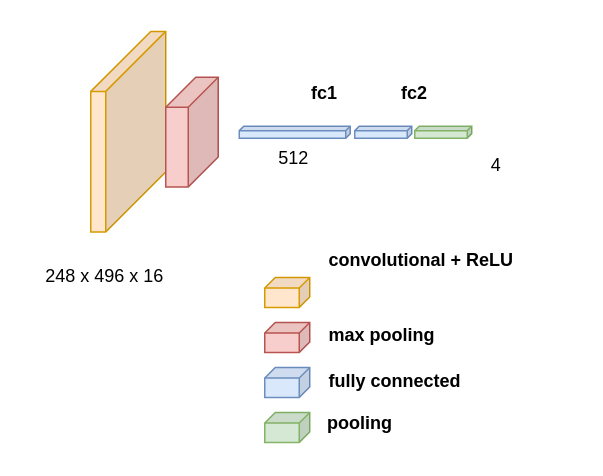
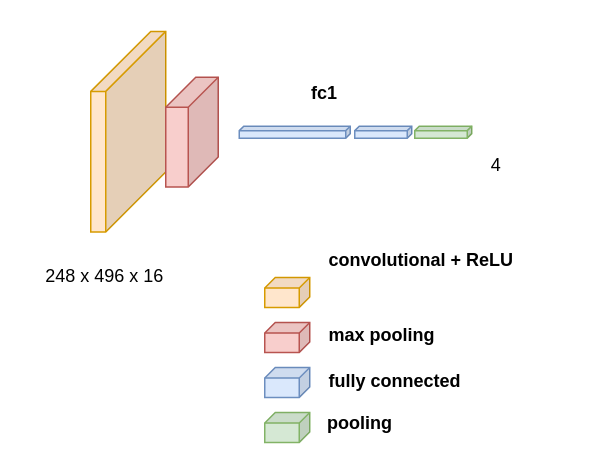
node "fc2": removed
node "512": removed
